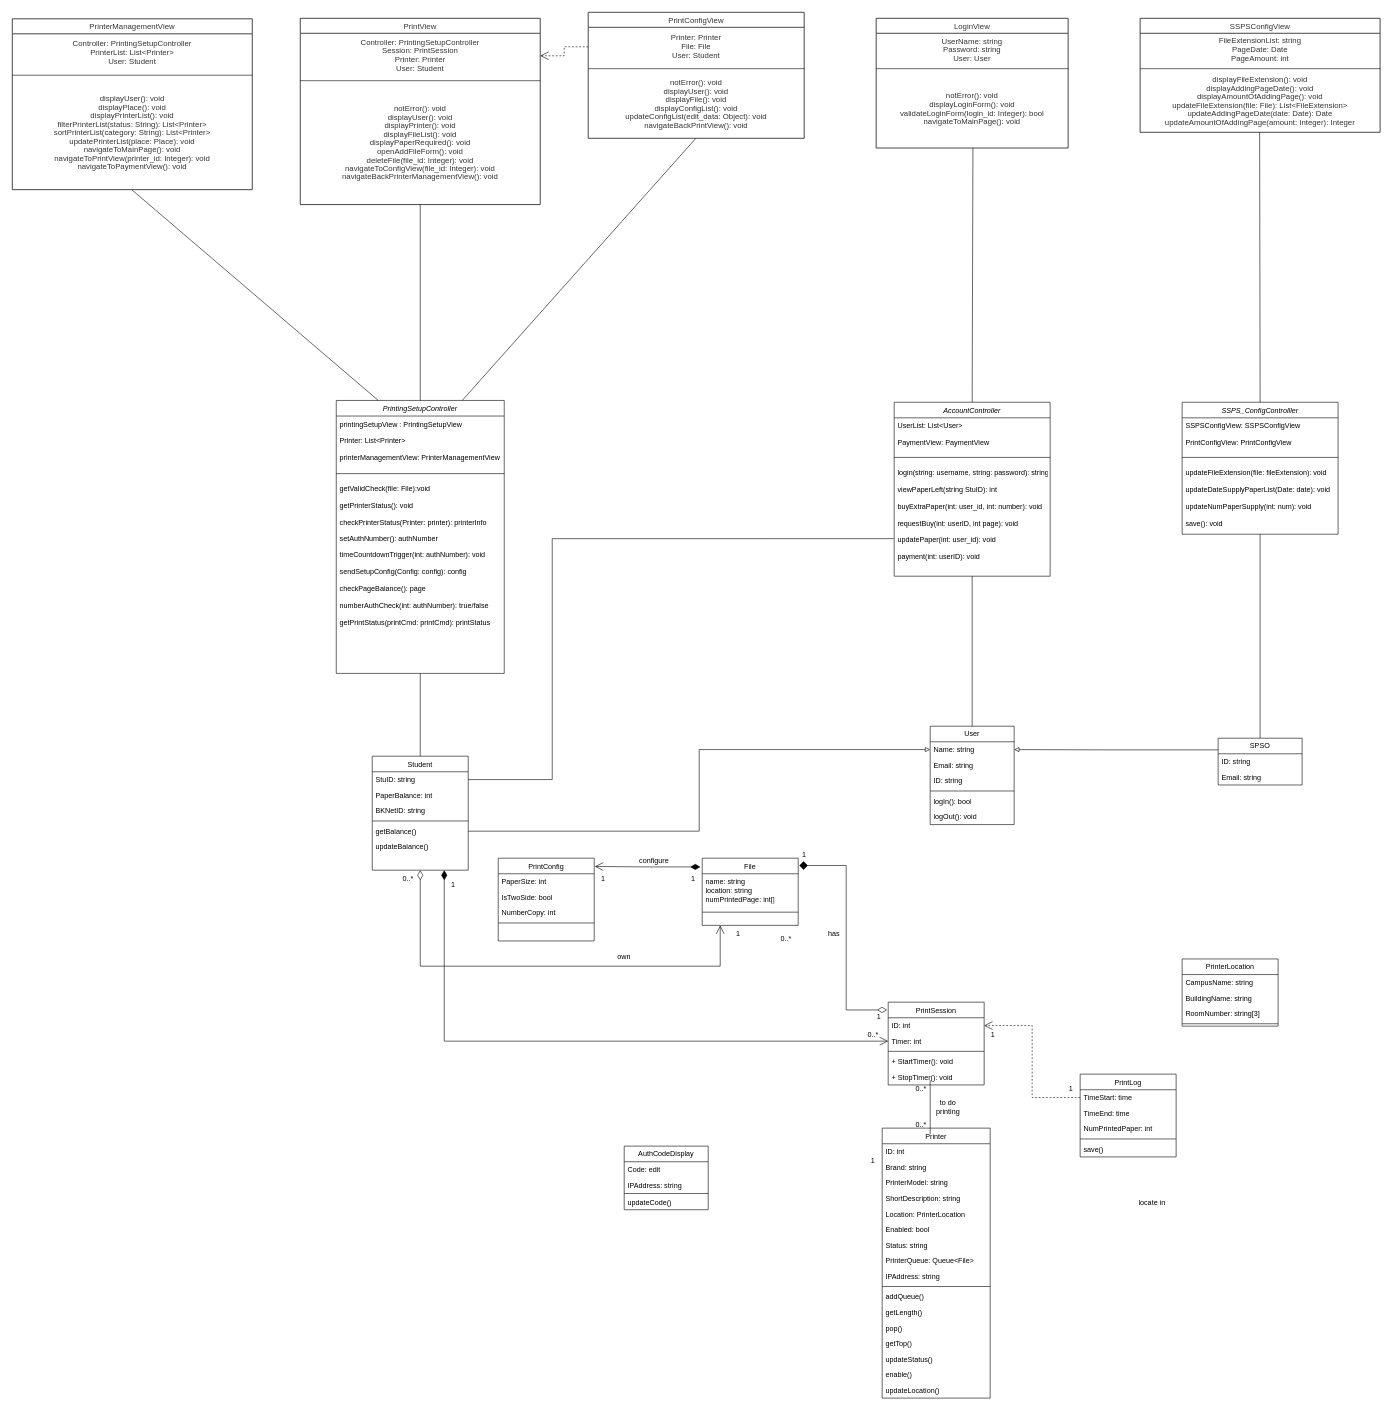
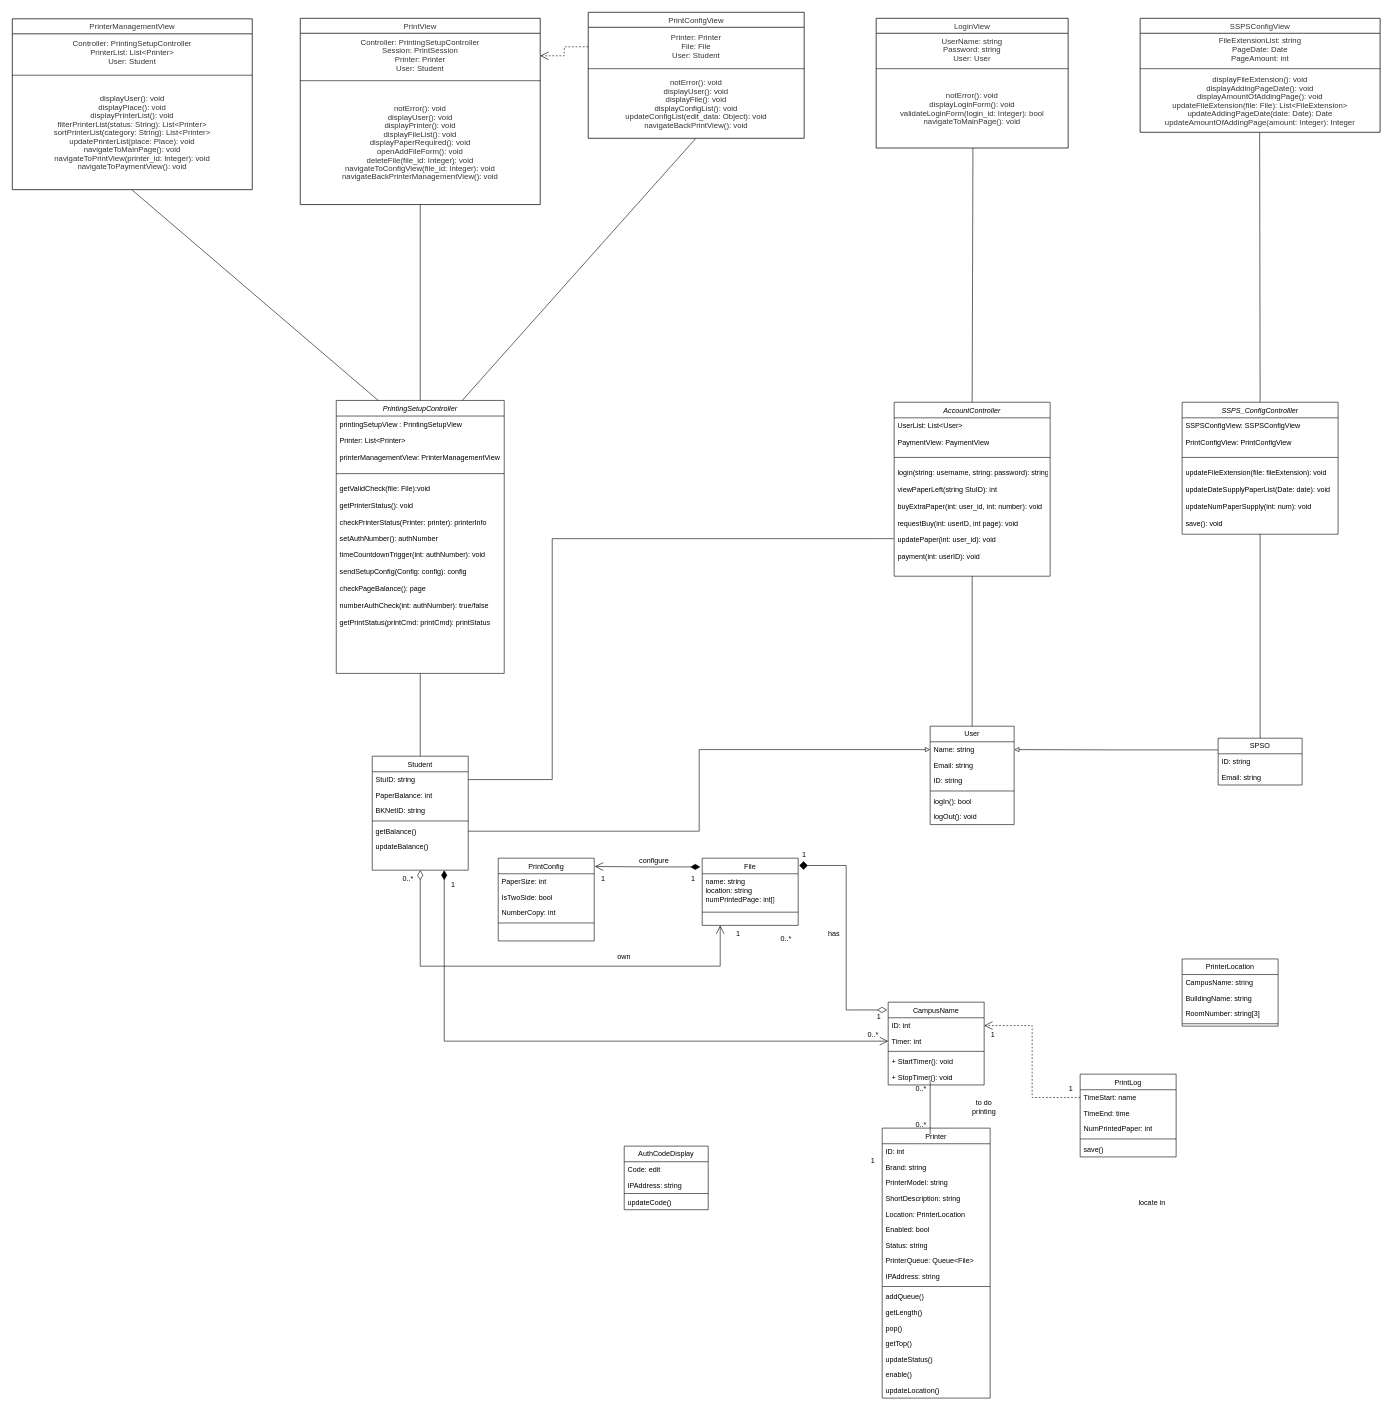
node "PrintSession": label "PrintSession" -> "CampusName"
node "TimeStart: time": label "TimeStart: time" -> "TimeStart: name"
node "to do printing": moved (948, 1107) -> (984, 1107)
